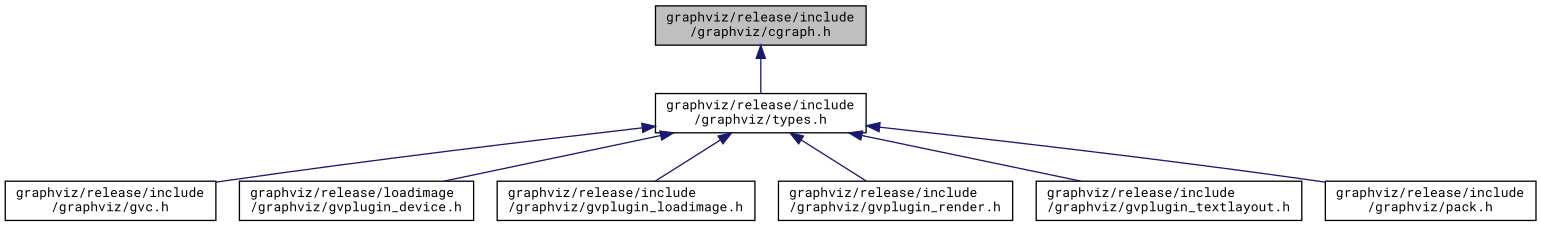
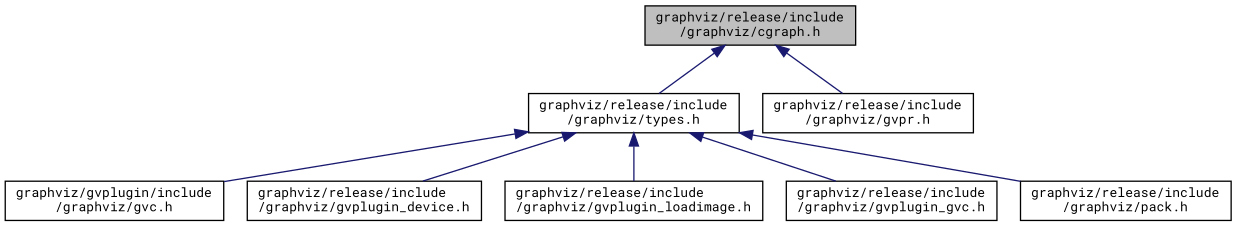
node "graphviz/release/include /graphviz/gvpr.h": added
node "graphviz/release/include /graphviz/gvc.h": label "graphviz/release/include /graphviz/gvc.h" -> "graphviz/gvplugin/include /graphviz/gvc.h"
node "graphviz/release/loadimage /graphviz/gvplugin_device.h": label "graphviz/release/loadimage /graphviz/gvplugin_device.h" -> "graphviz/release/include /graphviz/gvplugin_device.h"
node "graphviz/release/include /graphviz/gvplugin_render.h": label "graphviz/release/include /graphviz/gvplugin_render.h" -> "graphviz/release/include /graphviz/gvplugin_gvc.h"
node "graphviz/release/include /graphviz/gvplugin_textlayout.h": removed
